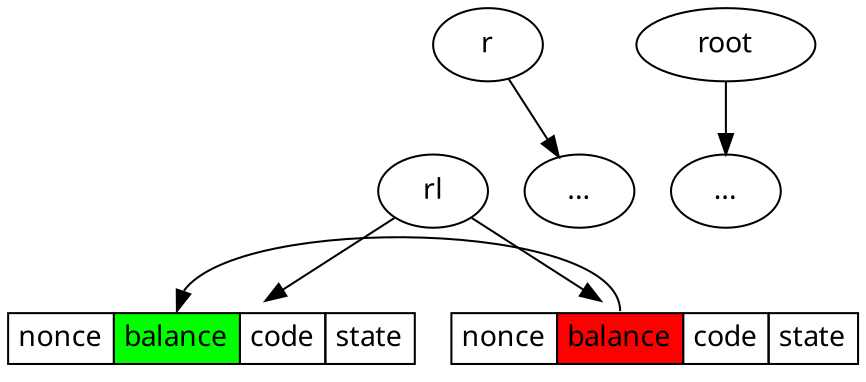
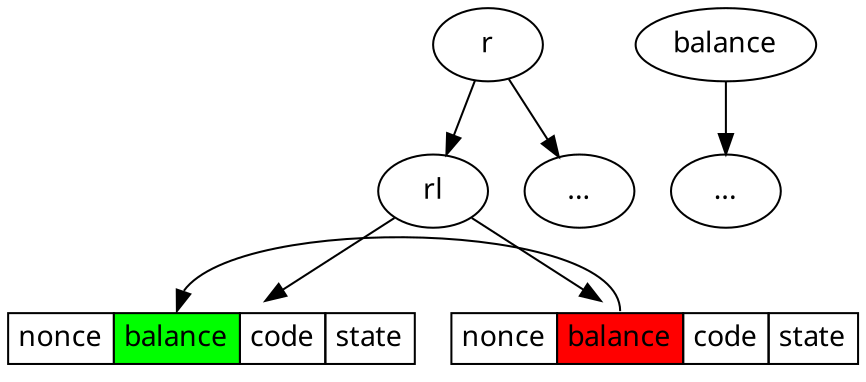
node "root": label "root" -> "balance"
edge "r" -> "rl": added
